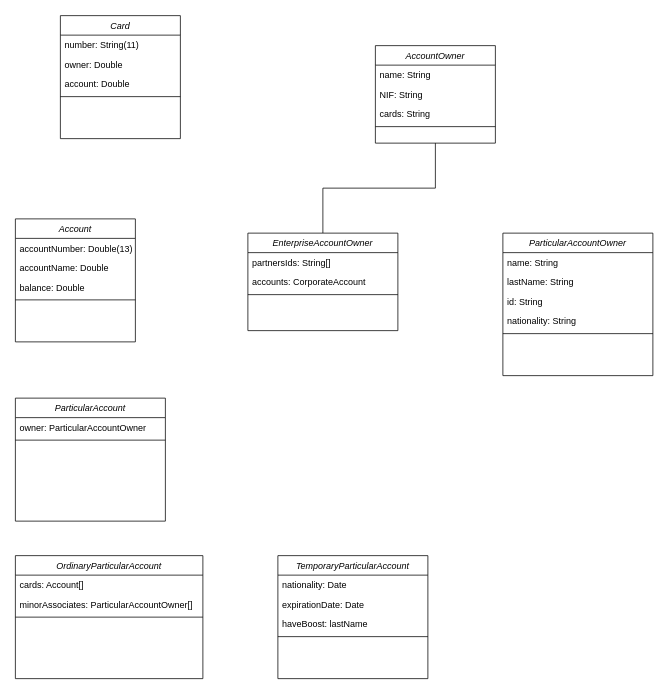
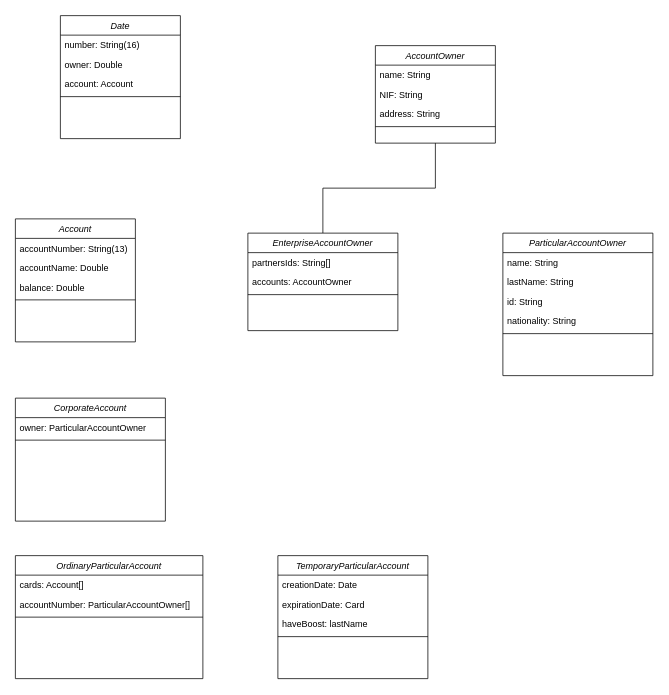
node "Card": label "Card" -> "Date"
node "number: String(11)": label "number: String(11)" -> "number: String(16)"
node "account: Double": label "account: Double" -> "account: Account"
node "cards: String": label "cards: String" -> "address: String"
node "accountNumber: Double(13)": label "accountNumber: Double(13)" -> "accountNumber: String(13)"
node "accounts: CorporateAccount": label "accounts: CorporateAccount" -> "accounts: AccountOwner"
node "ParticularAccount": label "ParticularAccount" -> "CorporateAccount"
node "nationality: Date": label "nationality: Date" -> "creationDate: Date"
node "minorAssociates: ParticularAccountOwner[]": label "minorAssociates: ParticularAccountOwner[]" -> "accountNumber: ParticularAccountOwner[]"
node "expirationDate: Date": label "expirationDate: Date" -> "expirationDate: Card"
